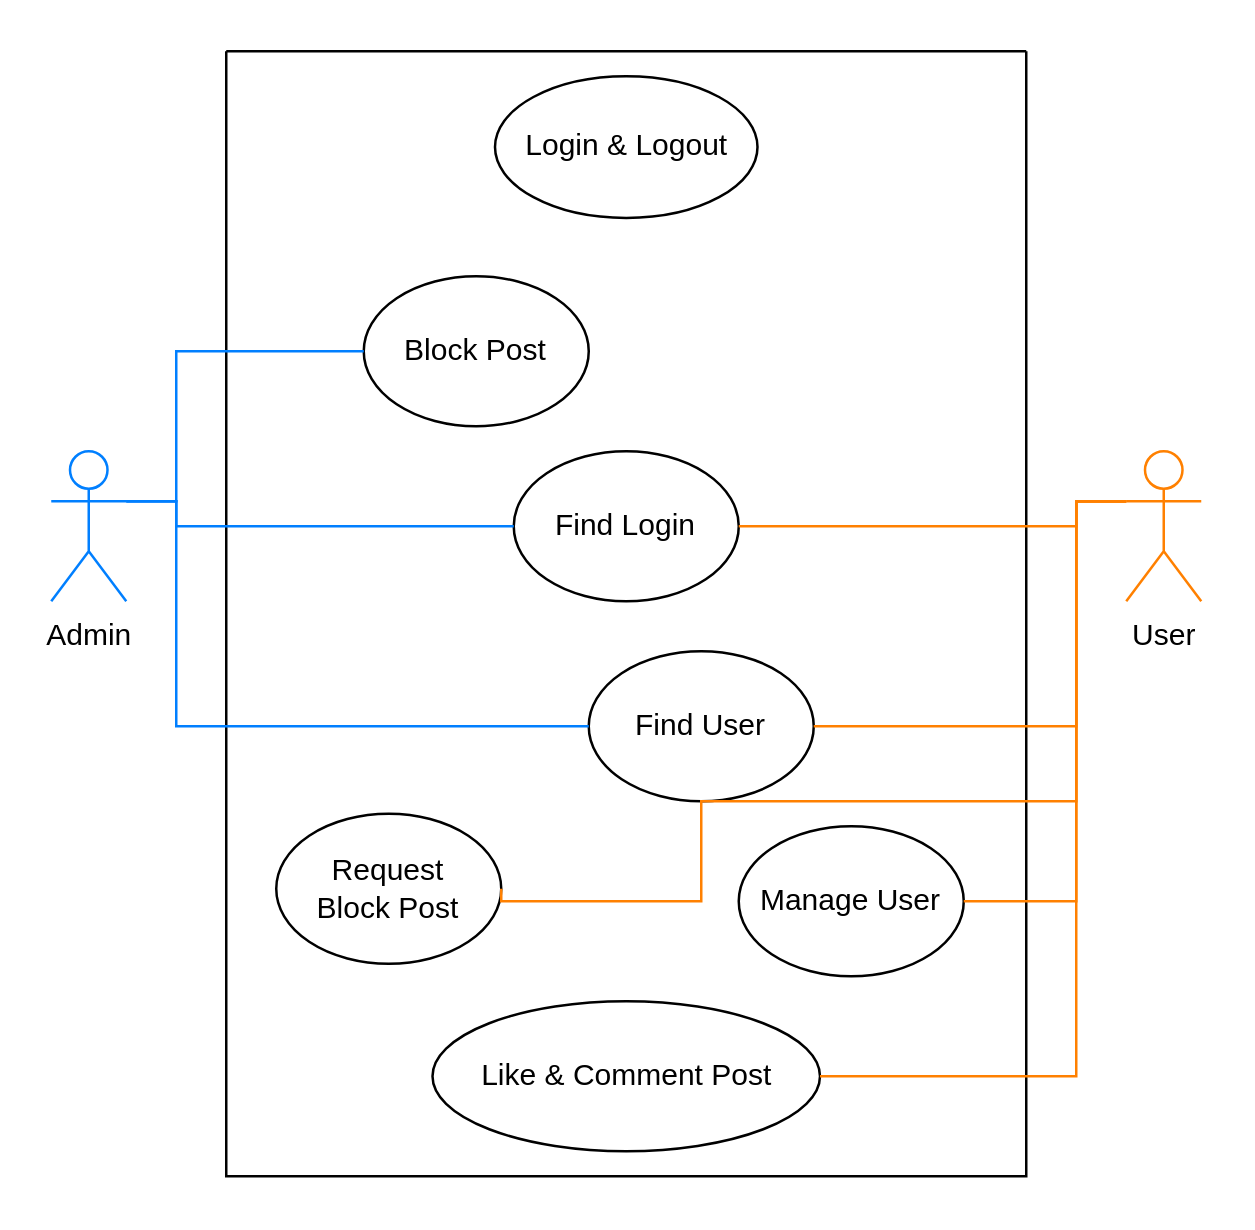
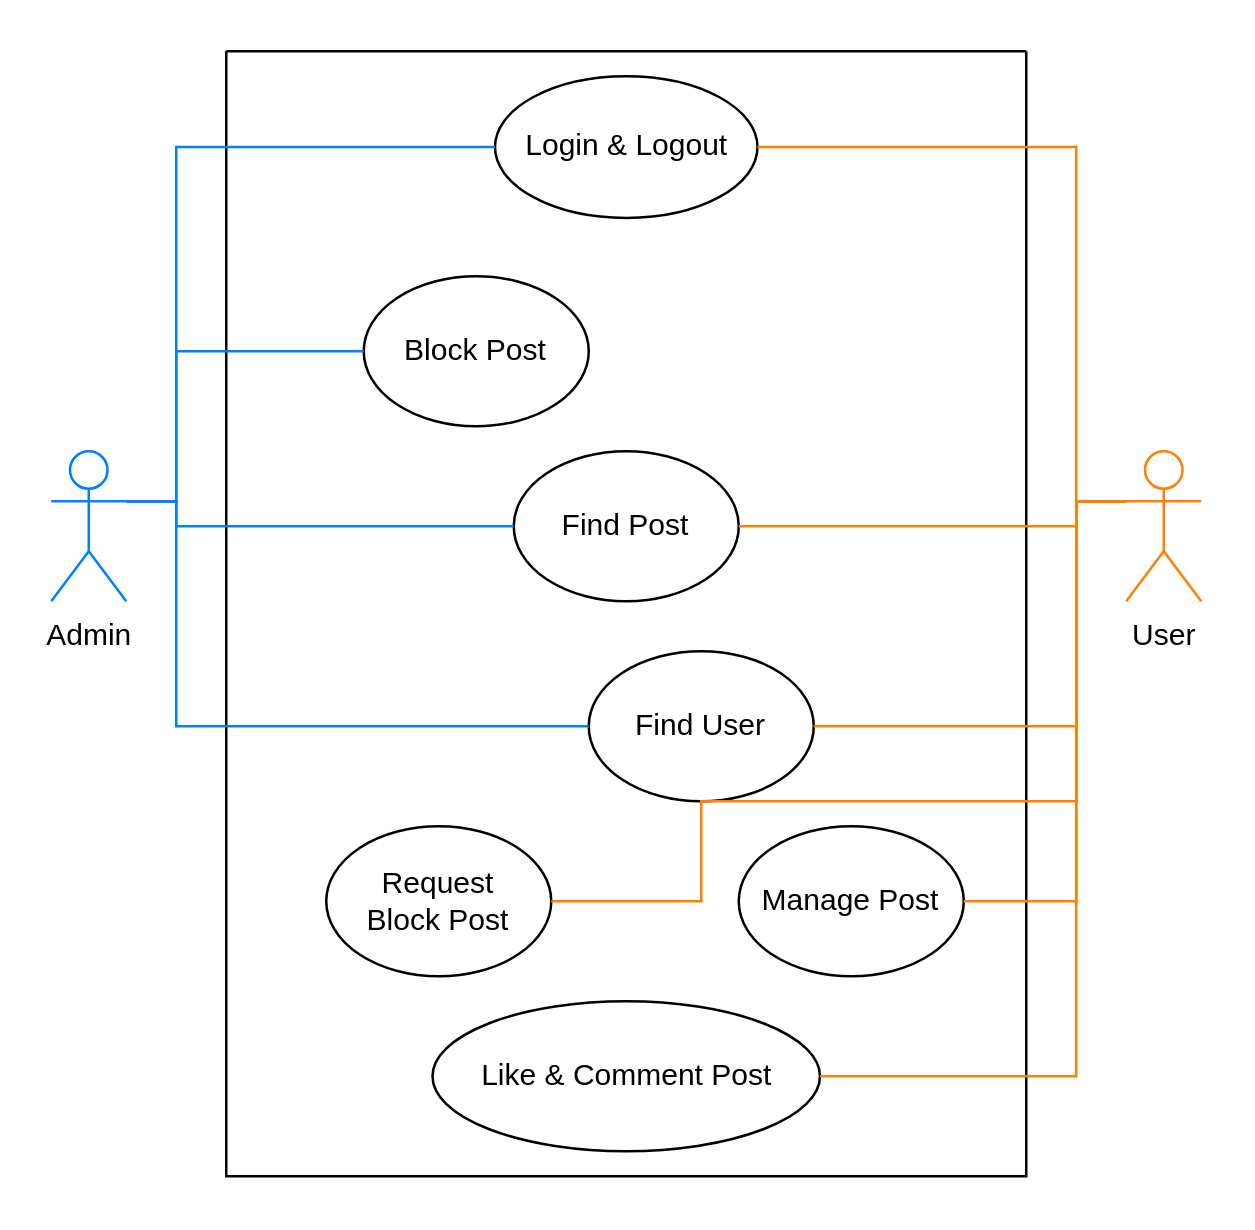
edge "Login & Logout" -- "Admin": added
edge "Login & Logout" -- "User": added
node "Find Login": label "Find Login" -> "Find Post"
node "Request Block Post": moved (389, 889) -> (439, 901)
node "Manage User": label "Manage User" -> "Manage Post"
